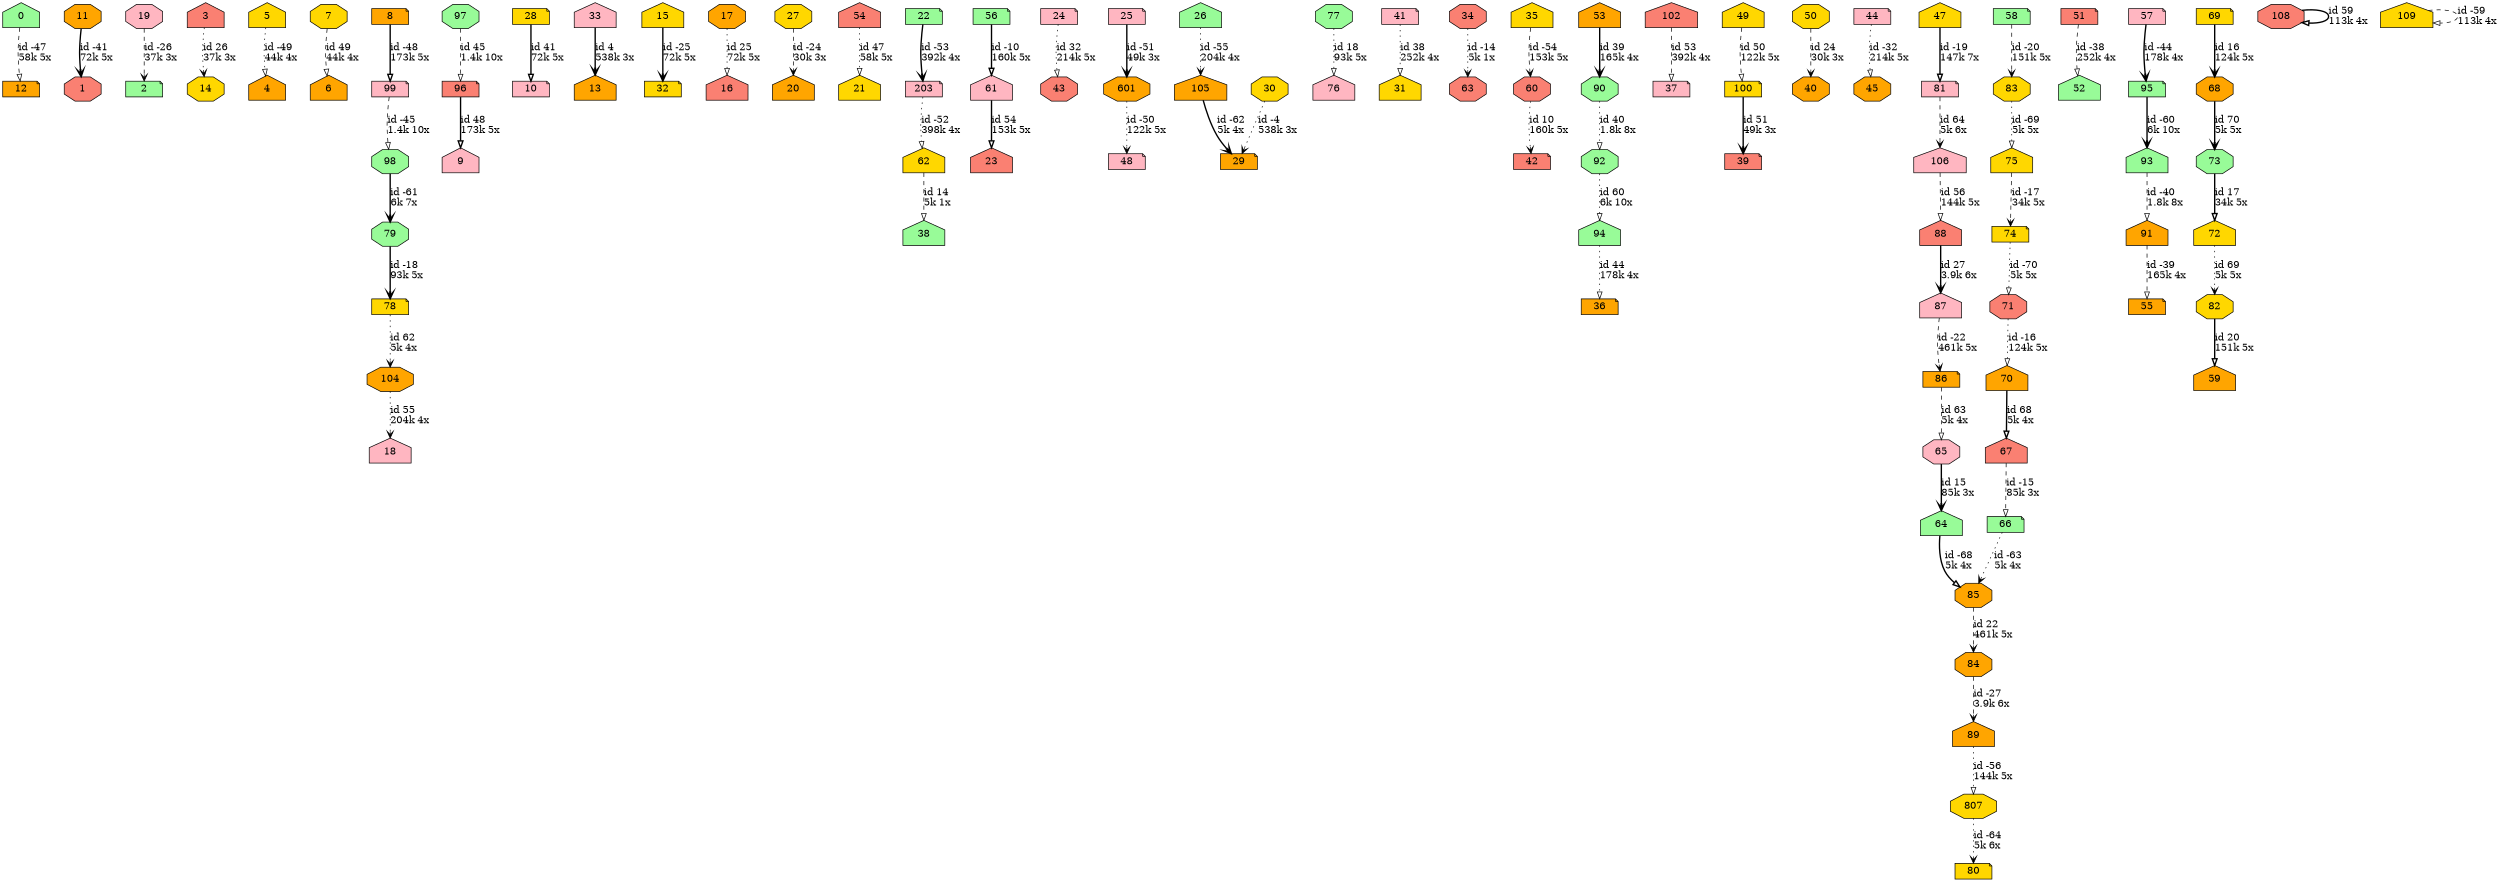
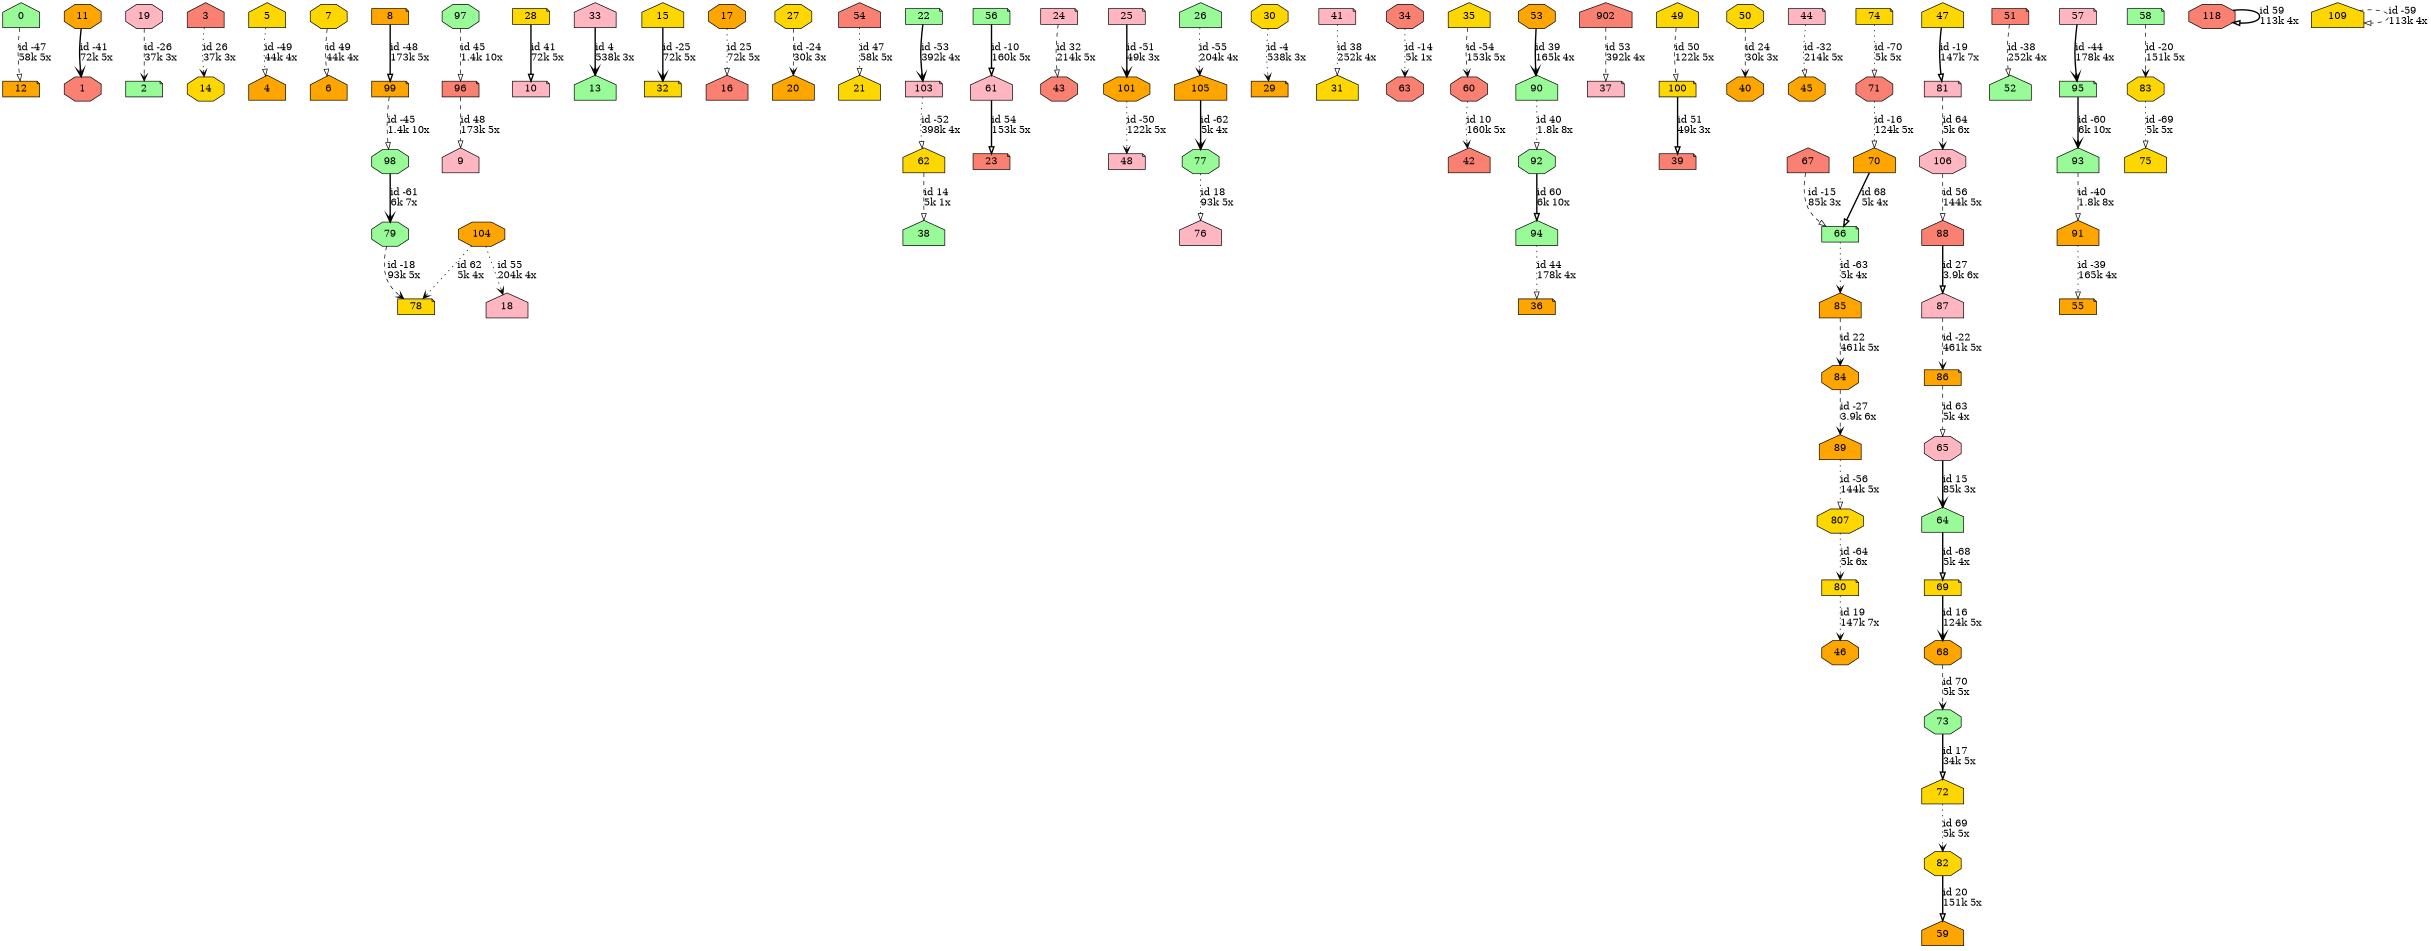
node "53": shape house -> octagon
node "102": label "102" -> "902"
node "108": label "108" -> "118"
edge "24" -> "43": style dotted -> dashed
node "99": fillcolor lightpink -> orange
node "13": fillcolor orange -> palegreen
node "203": label "203" -> "103"
node "601": label "601" -> "101"
node "90": shape octagon -> house
edge "96" -> "9": style bold -> dashed
edge "100" -> "39": arrowhead vee -> onormal
edge "68" -> "73": style bold -> dashed
edge "105" -> "29": now "105" -> "77"
node "23": shape house -> note
node "42": shape note -> house
node "106": shape house -> octagon
edge "92" -> "94": style dotted -> bold
edge "75" -> "74": removed, label "id -17 34k 5x"
edge "88" -> "87": arrowhead vee -> onormal
edge "79" -> "78": style bold -> dashed
edge "91" -> "55": style dashed -> dotted
edge "78" -> "104": reversed
edge "70" -> "67": now "70" -> "66"
edge "64" -> "85": now "64" -> "69"
node "85": shape octagon -> house
node "46": added
